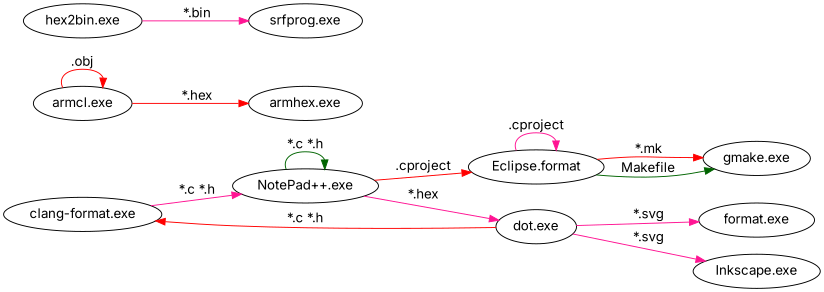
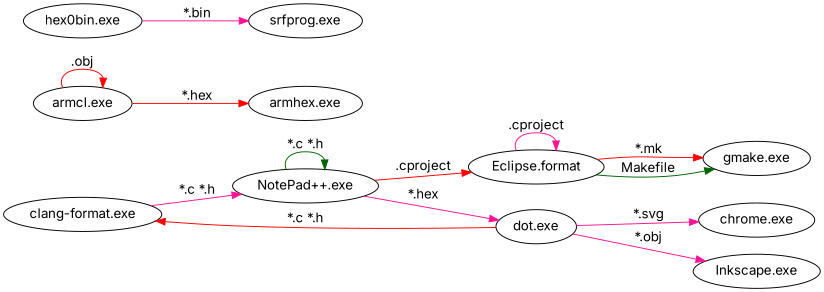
node "hex2bin.exe": label "hex2bin.exe" -> "hex0bin.exe"
node "format.exe": label "format.exe" -> "chrome.exe"
edge "dot.exe" -> "Inkscape.exe": label "*.svg" -> "*.obj"
